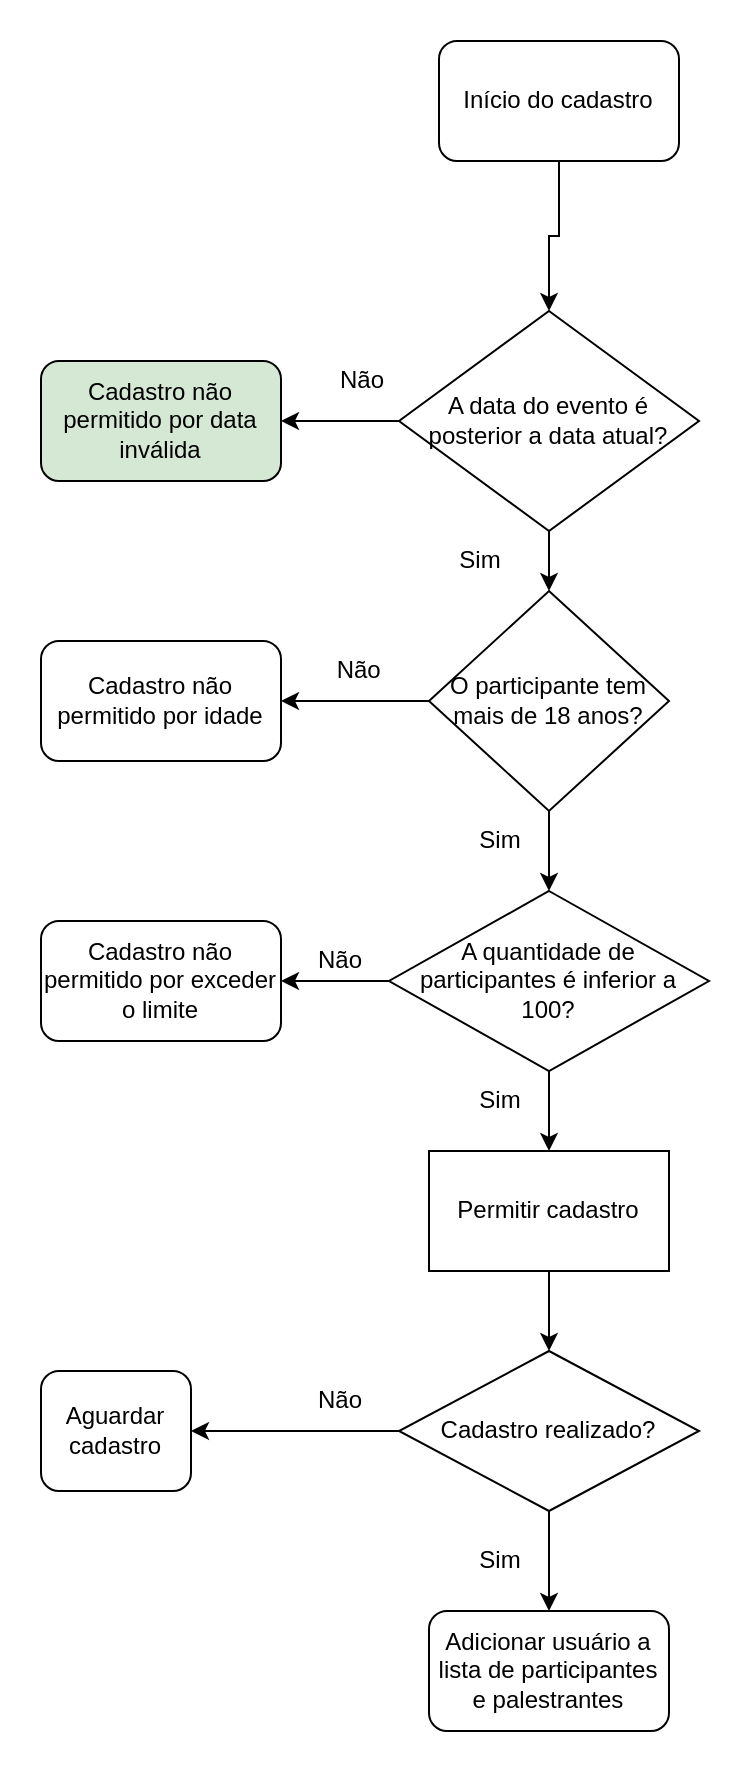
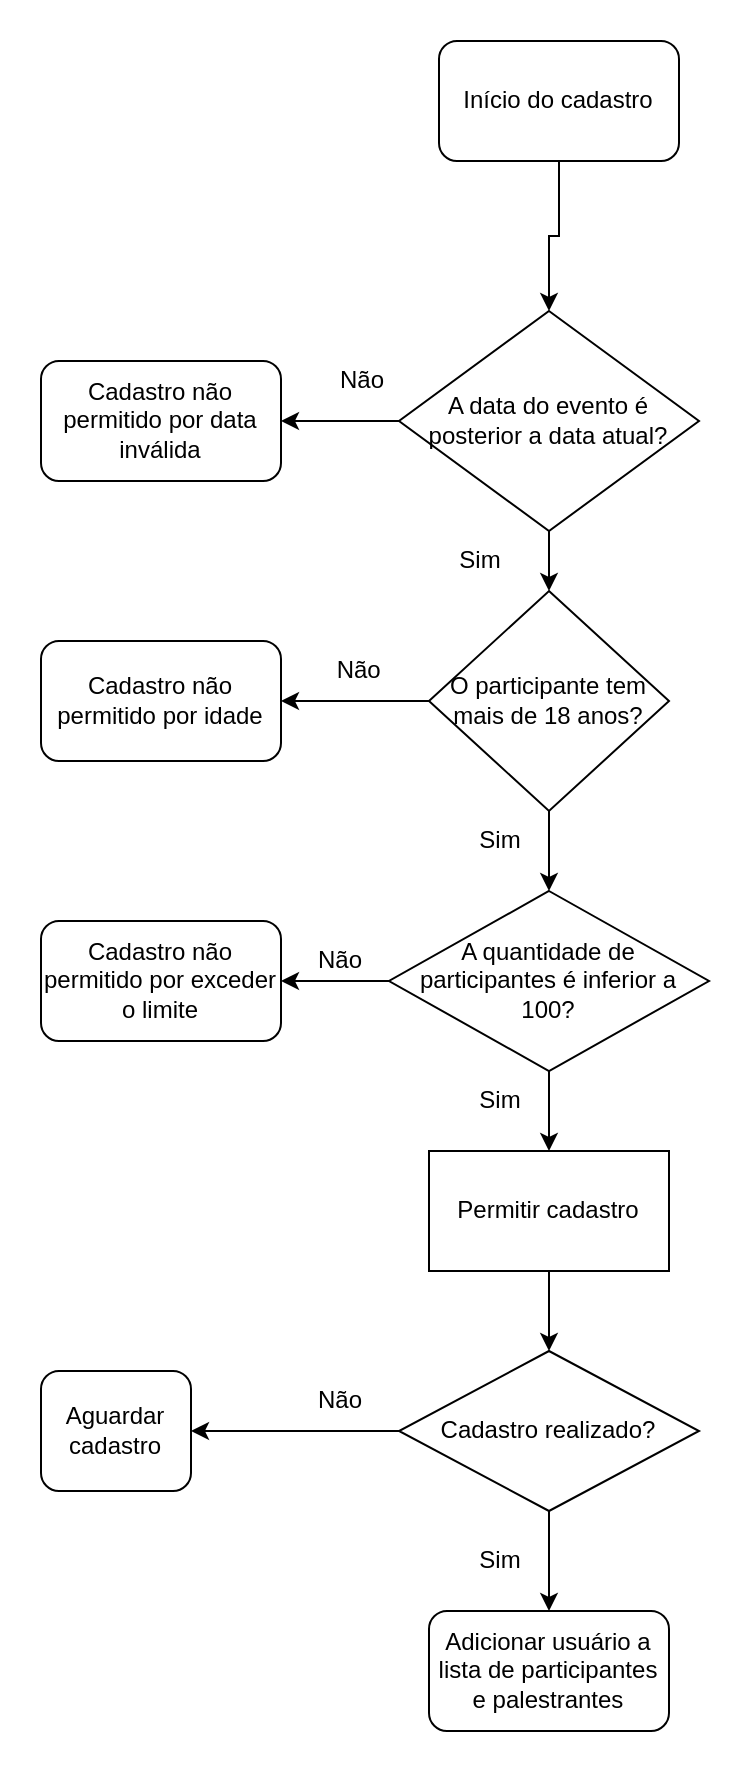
node "Cadastro não permitido por data inválida": fillcolor #d5e8d4 -> #ffffff
